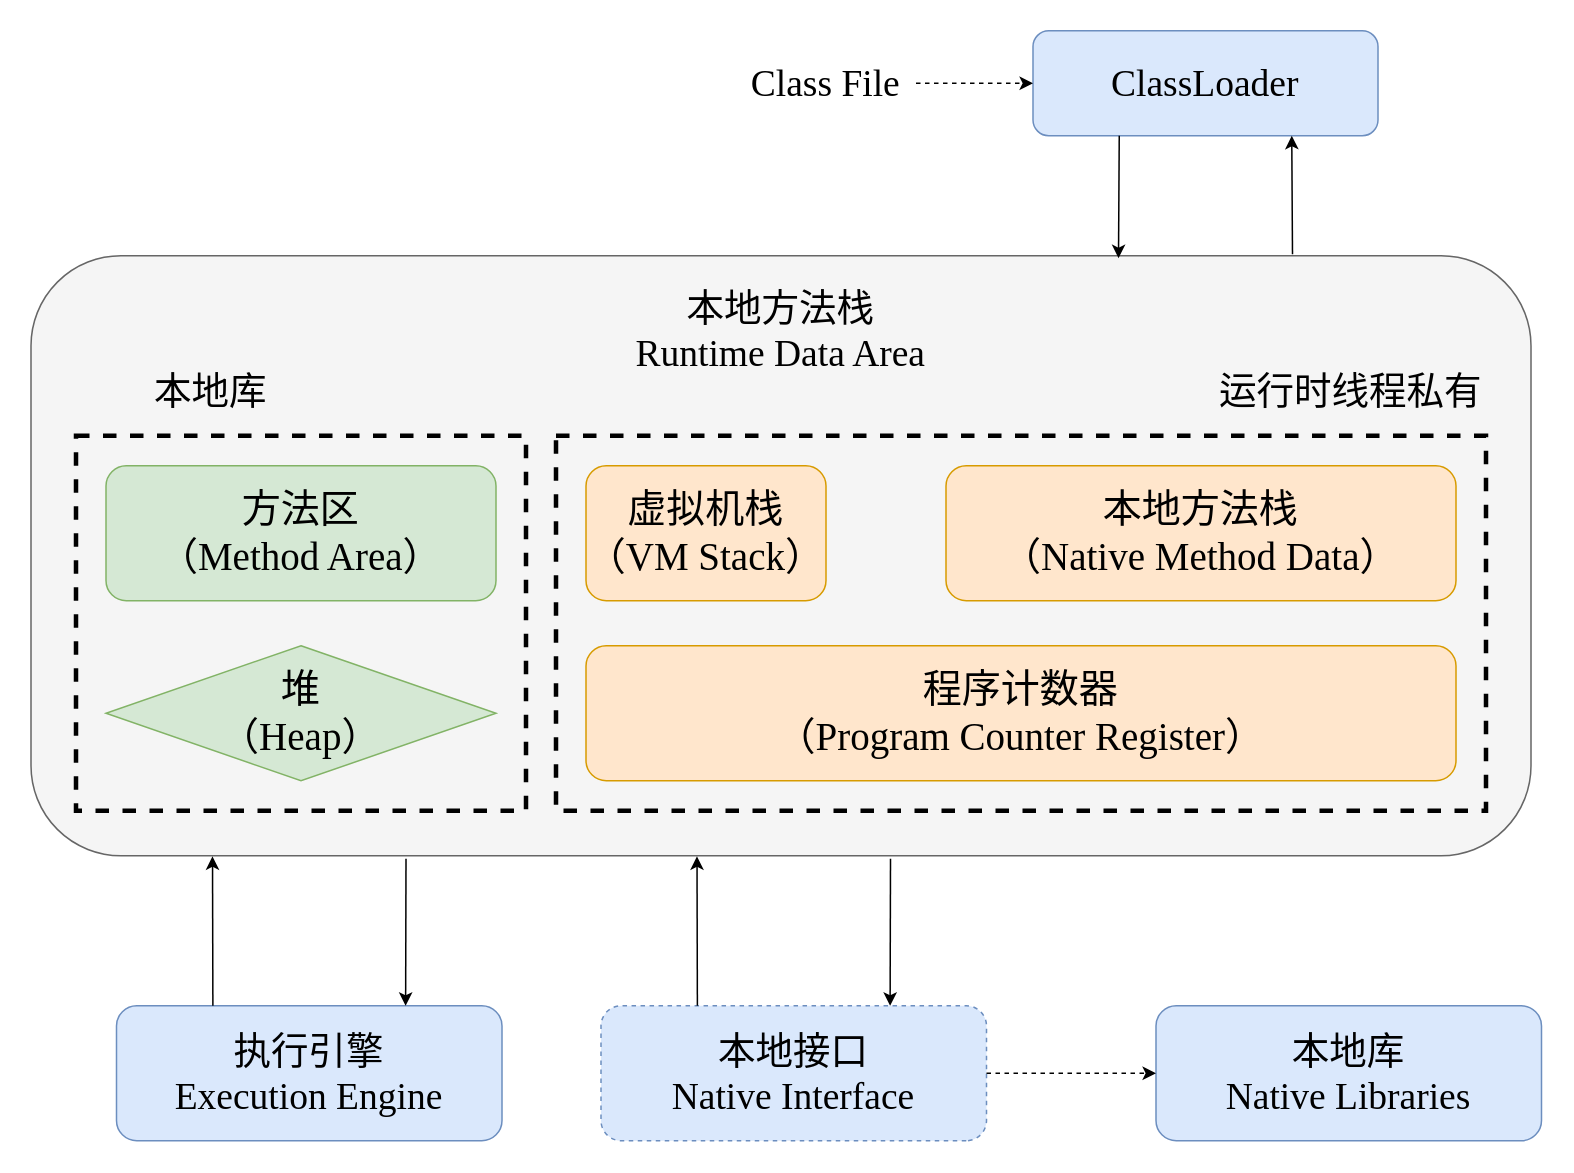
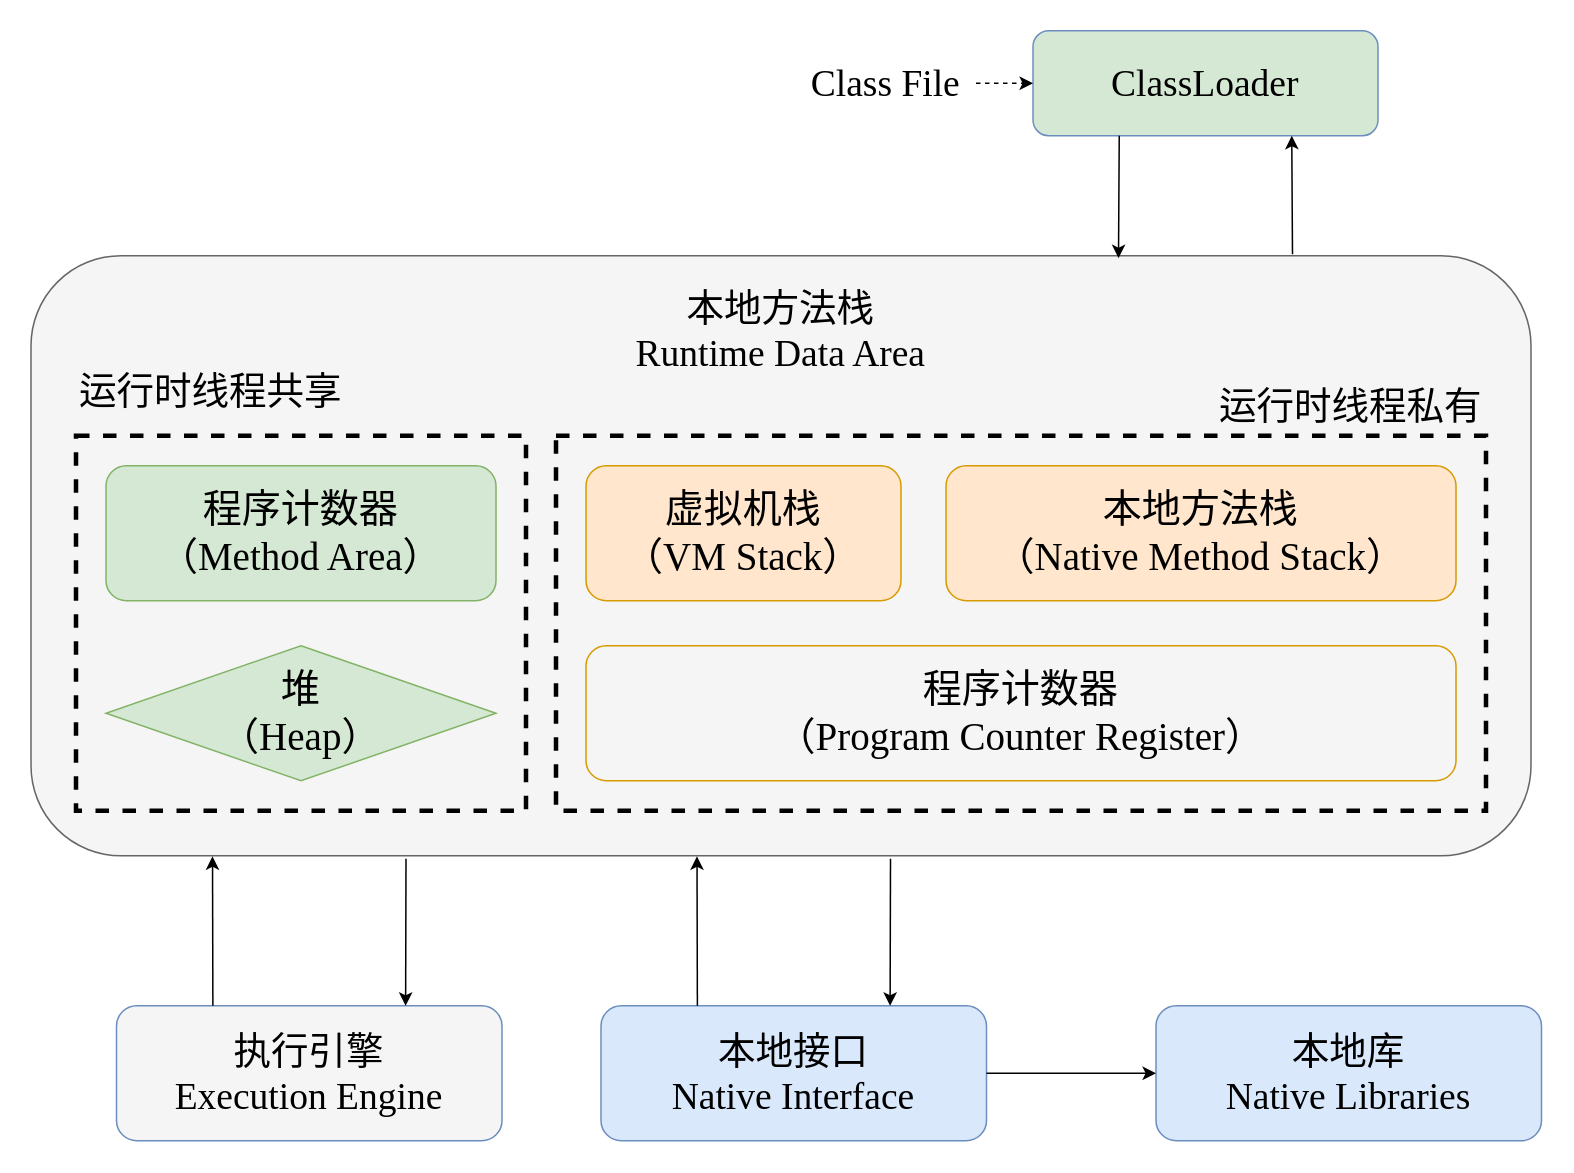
node "Class File": moved (826, 83) -> (886, 83)
node "ClassLoader": fillcolor #dae8fc -> #d5e8d4
node "本地库": label "本地库" -> "运行时线程共享"
node "运行时线程私有": moved (1351, 391) -> (1351, 406)
node "方法区（Method Area）": label "方法区（Method Area）" -> "程序计数器（Method Area）"
node "虚拟机栈（VM Stack）": size 240x135 -> 315x135
node "本地方法栈（Native Method Data）": label "本地方法栈（Native Method Data）" -> "本地方法栈（Native Method Stack）"
node "程序计数器（Program Counter Register）": fillcolor #ffe6cc -> #f5f5f5
node "执行引擎 Execution Engine": fillcolor #dae8fc -> #f5f5f5
node "本地接口 Native Interface": style dashed -> solid
edge "本地接口 Native Interface" -> "本地库 Native Libraries": style dashed -> solid
